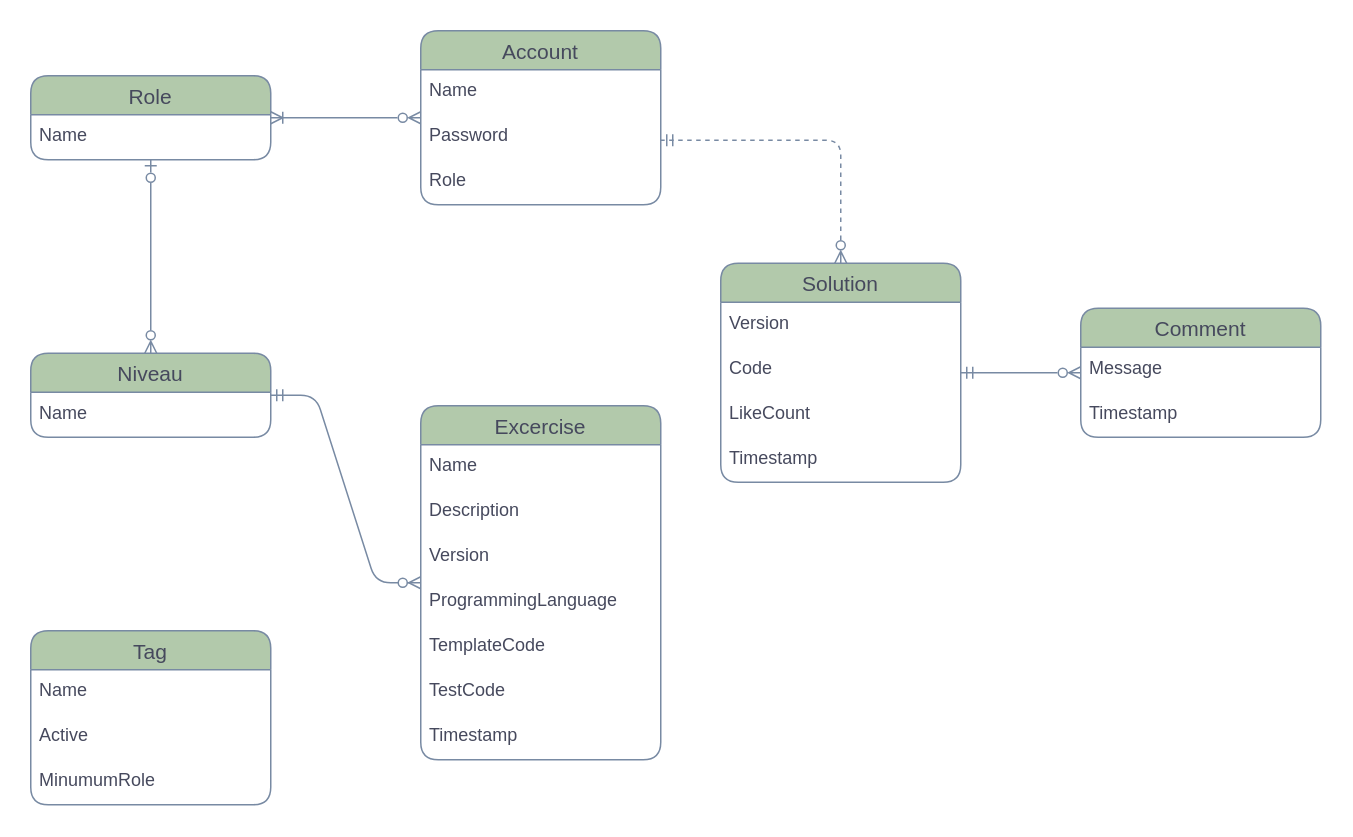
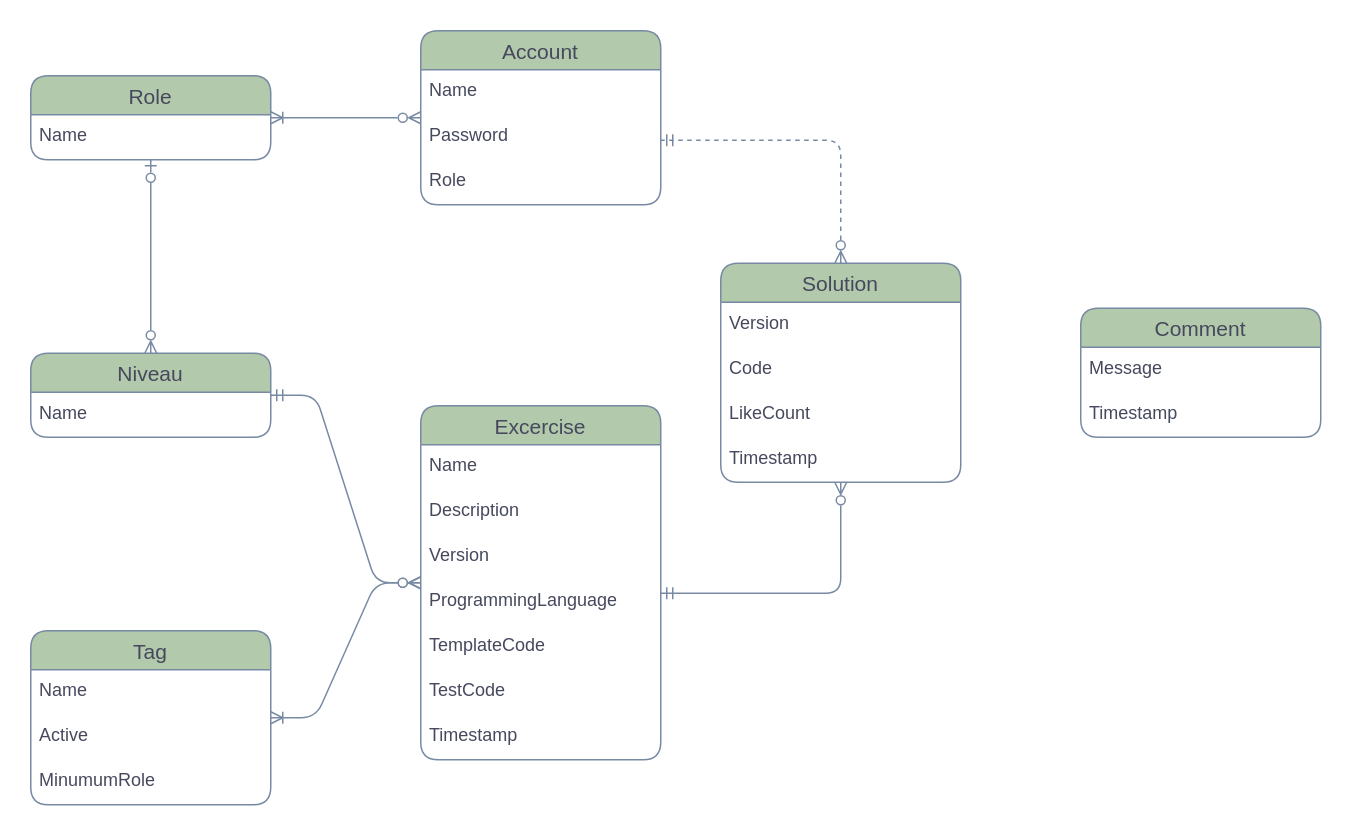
edge "Solution" -- "Comment": removed
edge "Solution" -- "Excercise": added
edge "Excercise" -- "Tag": added
